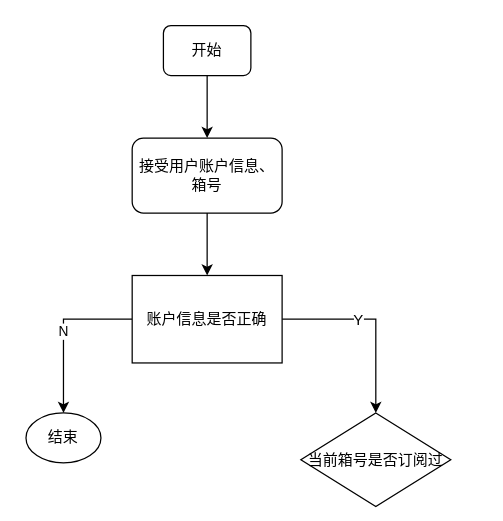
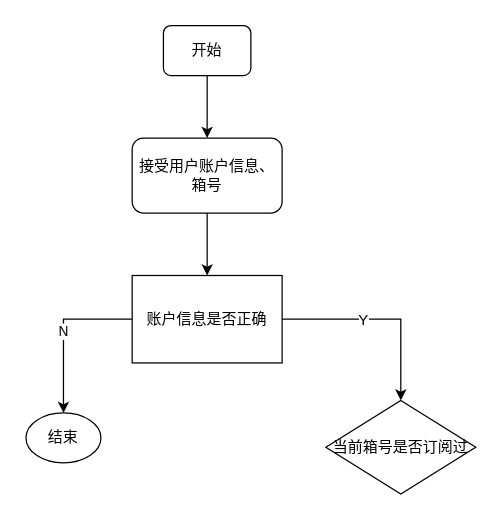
node "当前箱号是否订阅过": moved (376, 460) -> (401, 448)
